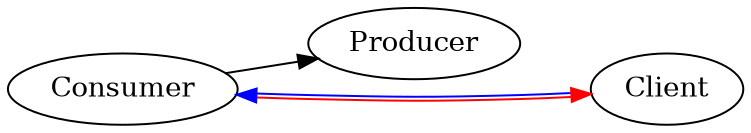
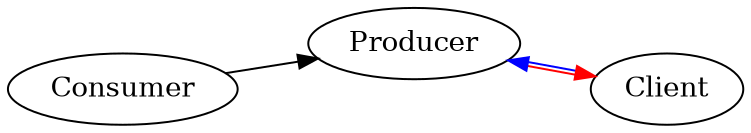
edge "Consumer" -- "Client": now "Producer" -- "Client"
